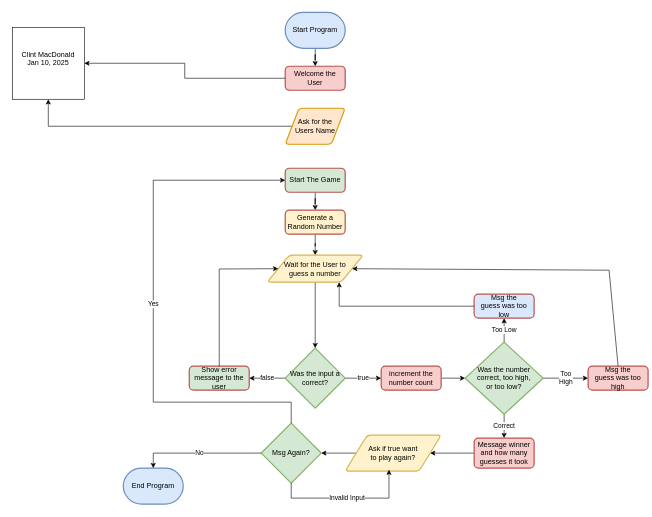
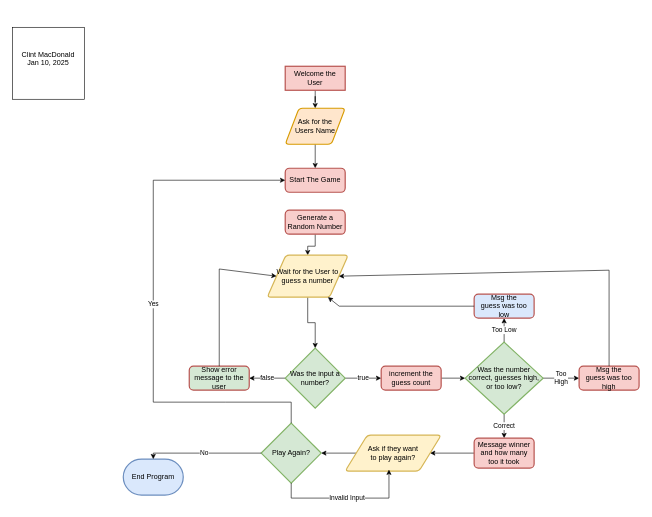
node "Start Program": removed
edge "Start Program" -> "Welcome the User": removed
edge "Welcome the User" -> "Clint MacDonald Jan 10, 2025": now "Welcome the User" -> "Ask for the Users Name"
node "Welcome the User": shape rounded rectangle -> rectangle
edge "Ask for the Users Name" -> "Clint MacDonald Jan 10, 2025": now "Ask for the Users Name" -> "Start The Game"
node "Start The Game": fillcolor #d5e8d4 -> #f8cecc
edge "Start The Game" -> "Generate a Random Number": removed
node "Generate a Random Number": fillcolor #fff2cc -> #f8cecc
node "Wait for the User to guess a number": size 96x27 -> 81x42
node "Was the input a correct?": label "Was the input a correct?" -> "Was the input a number?"
node "increment the number count": label "increment the number count" -> "increment the guess count"
node "Was the number correct, too high, or too low?": label "Was the number correct, too high, or too low?" -> "Was the number correct, guesses high, or too low?"
node "Msg the guess was too high": moved (618, 378) -> (609, 378)
node "Msg Again?": label "Msg Again?" -> "Play Again?"
node "Ask if true want to play again?": label "Ask if true want to play again?" -> "Ask if they want to play again?"
node "Message winner and how many guesses it took": label "Message winner and how many guesses it took" -> "Message winner and how many too it took"
node "End Program": moved (153, 486) -> (153, 477)
